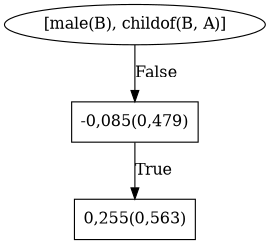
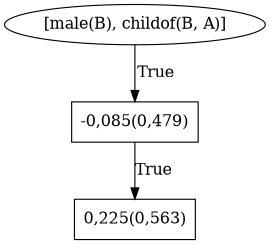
edge "[male(B), childof(B, A)]" -> "-0,085(0,479)": label "False" -> "True"
node "0,255(0,563)": label "0,255(0,563)" -> "0,225(0,563)"
